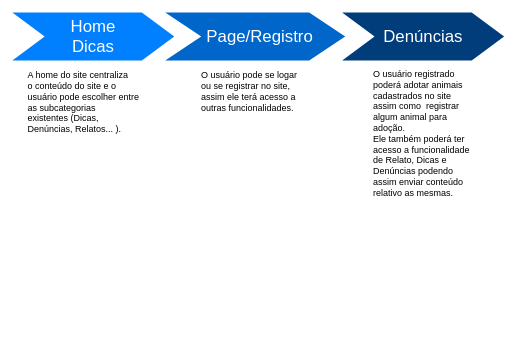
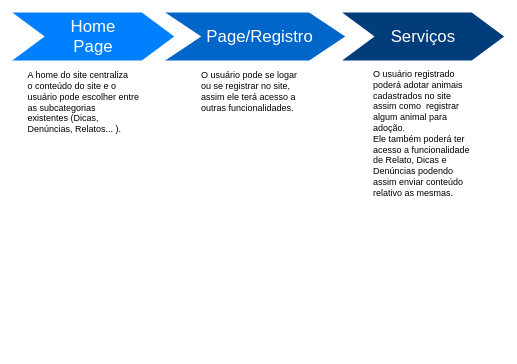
node "Home Dicas": label "Home Dicas" -> "Home Page"
node "Denúncias": label "Denúncias" -> "Serviços"
